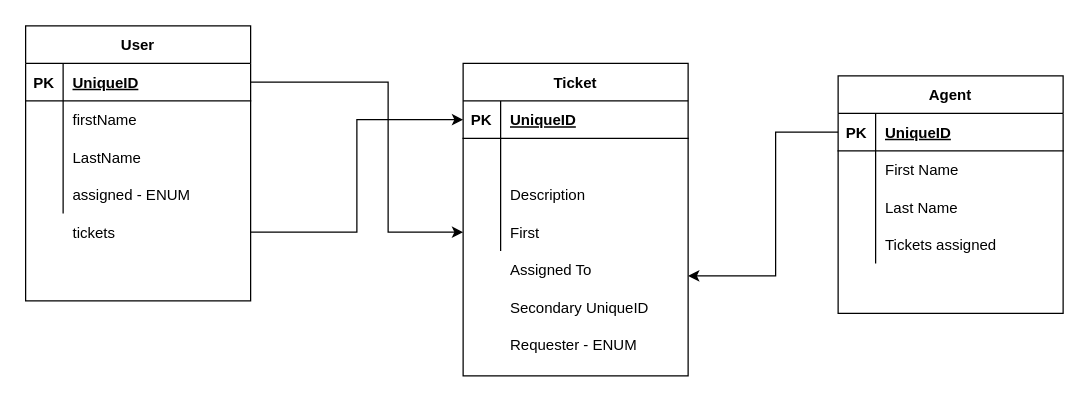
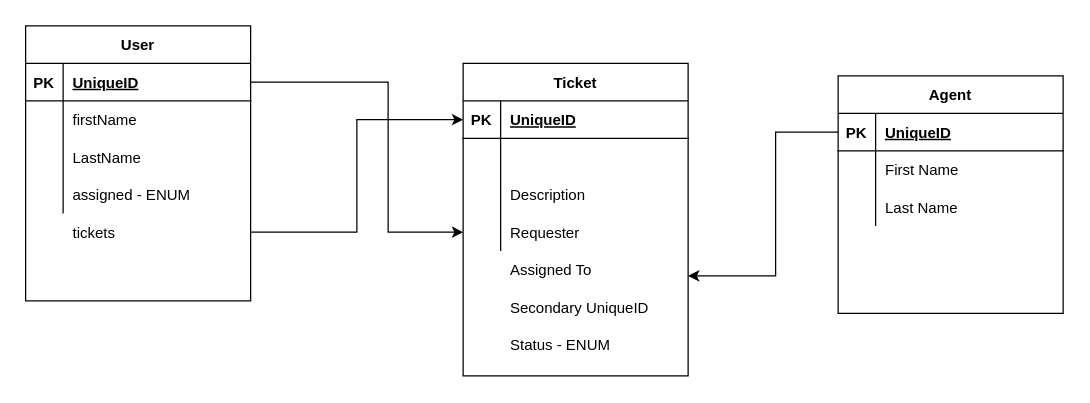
node "First": label "First" -> "Requester"
node "Tickets assigned": removed
node "Requester - ENUM": label "Requester - ENUM" -> "Status - ENUM"
